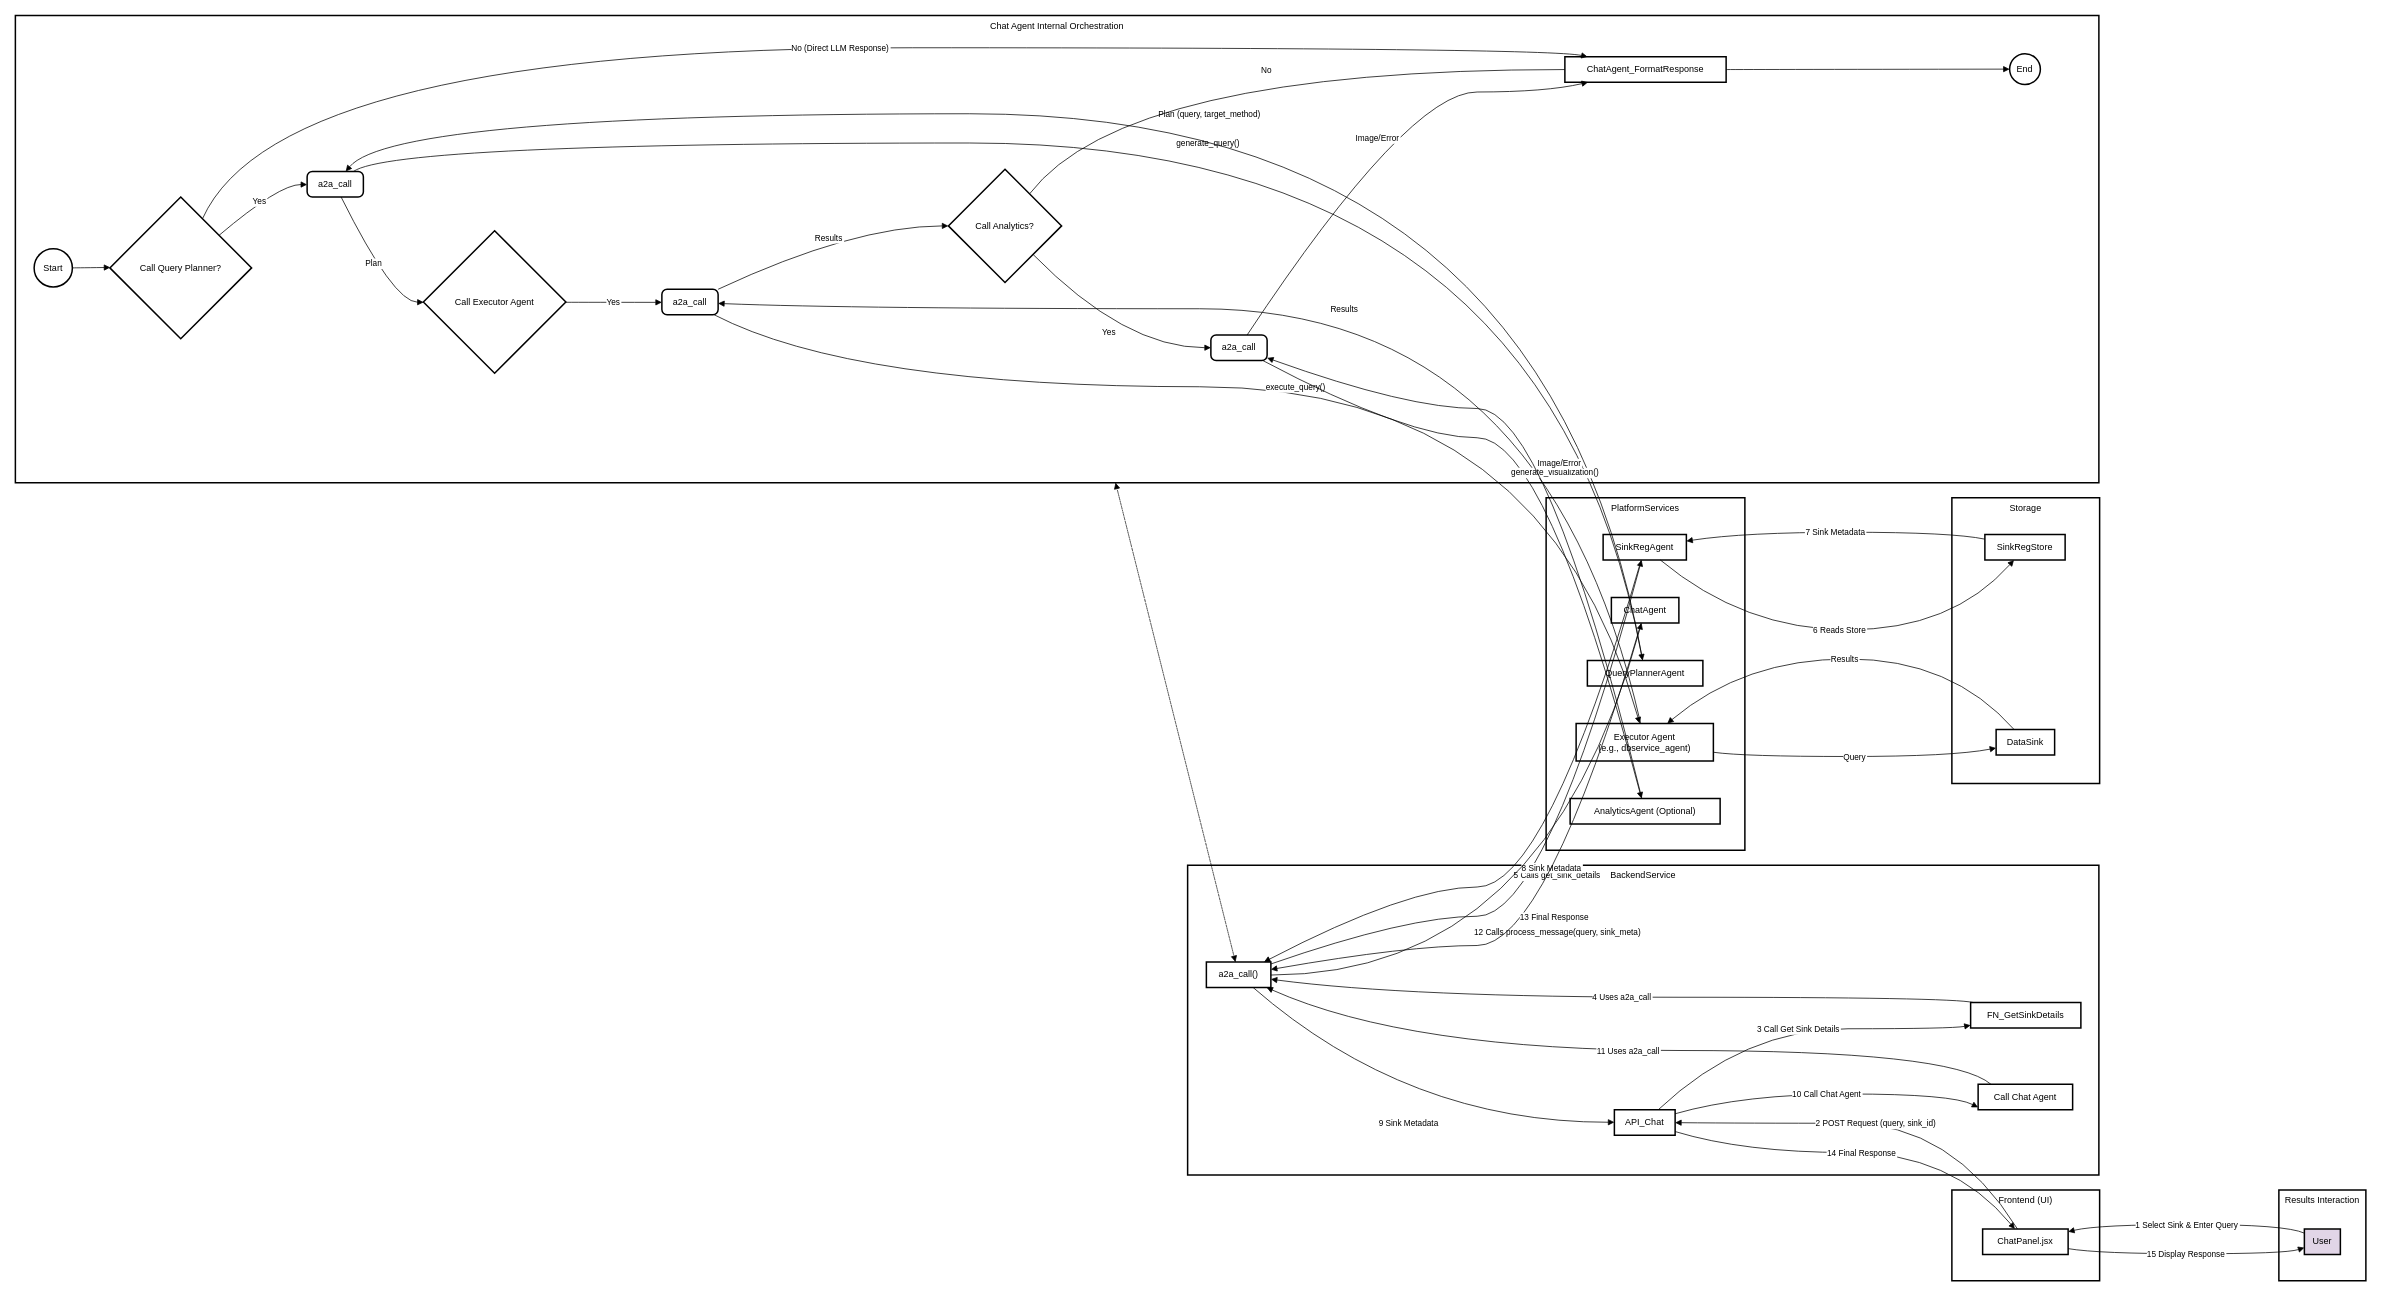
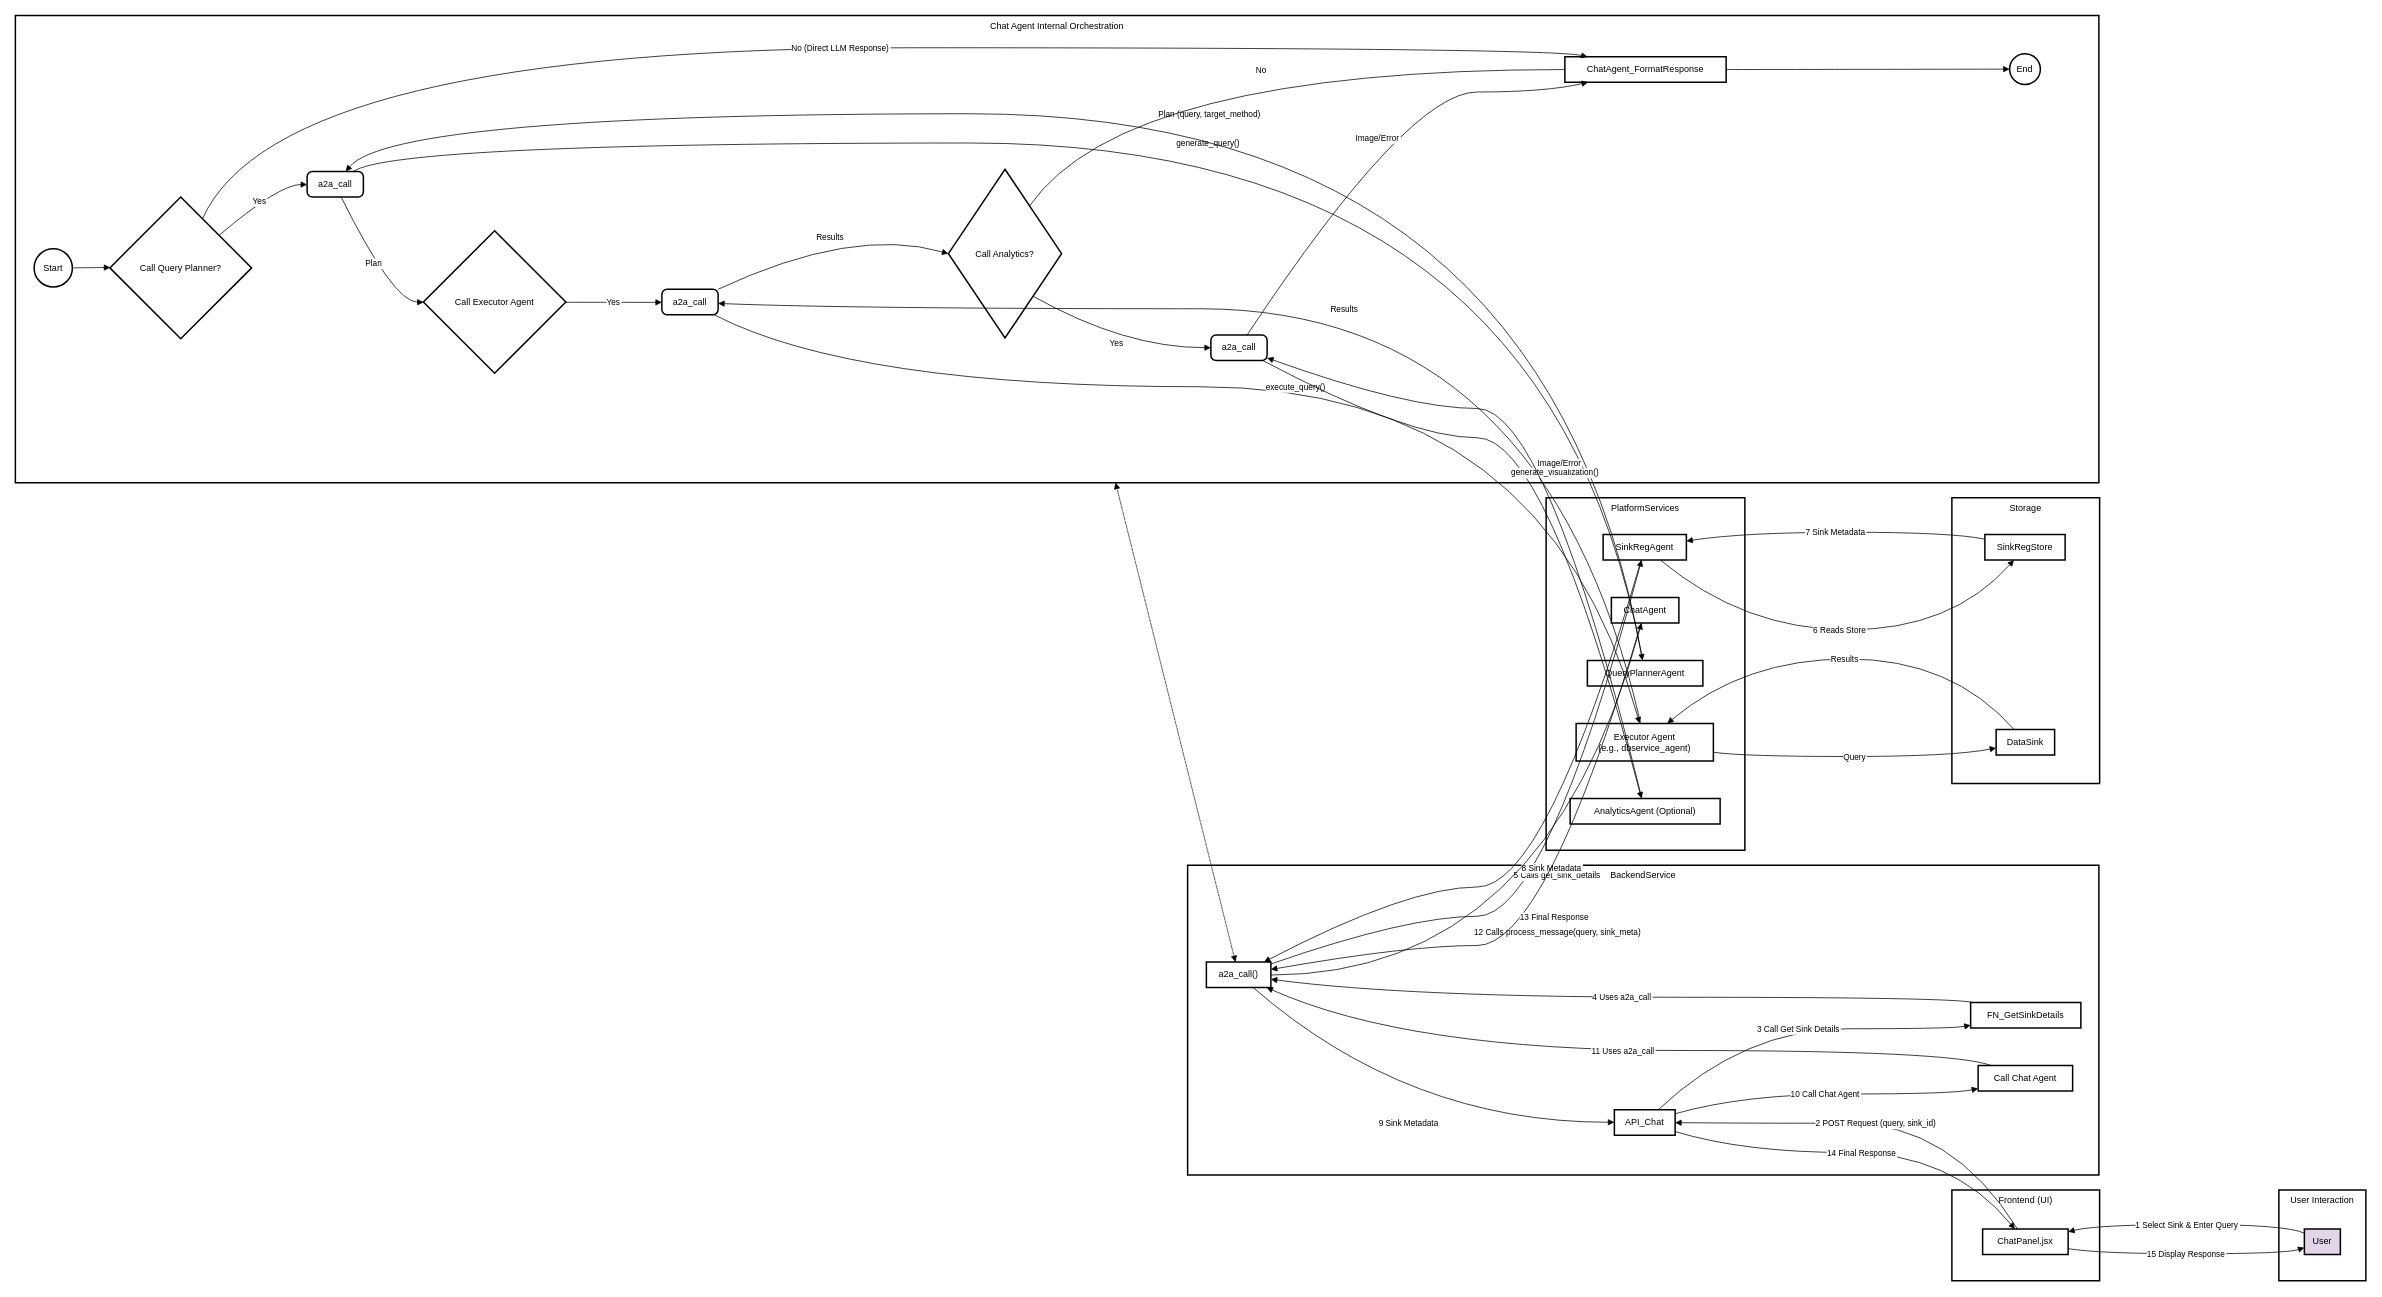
node "Call Analytics?": size 113x113 -> 113x169
node "Call Chat Agent": moved (2025, 1097) -> (2025, 1078)
node "Results Interaction": label "Results Interaction" -> "User Interaction"
